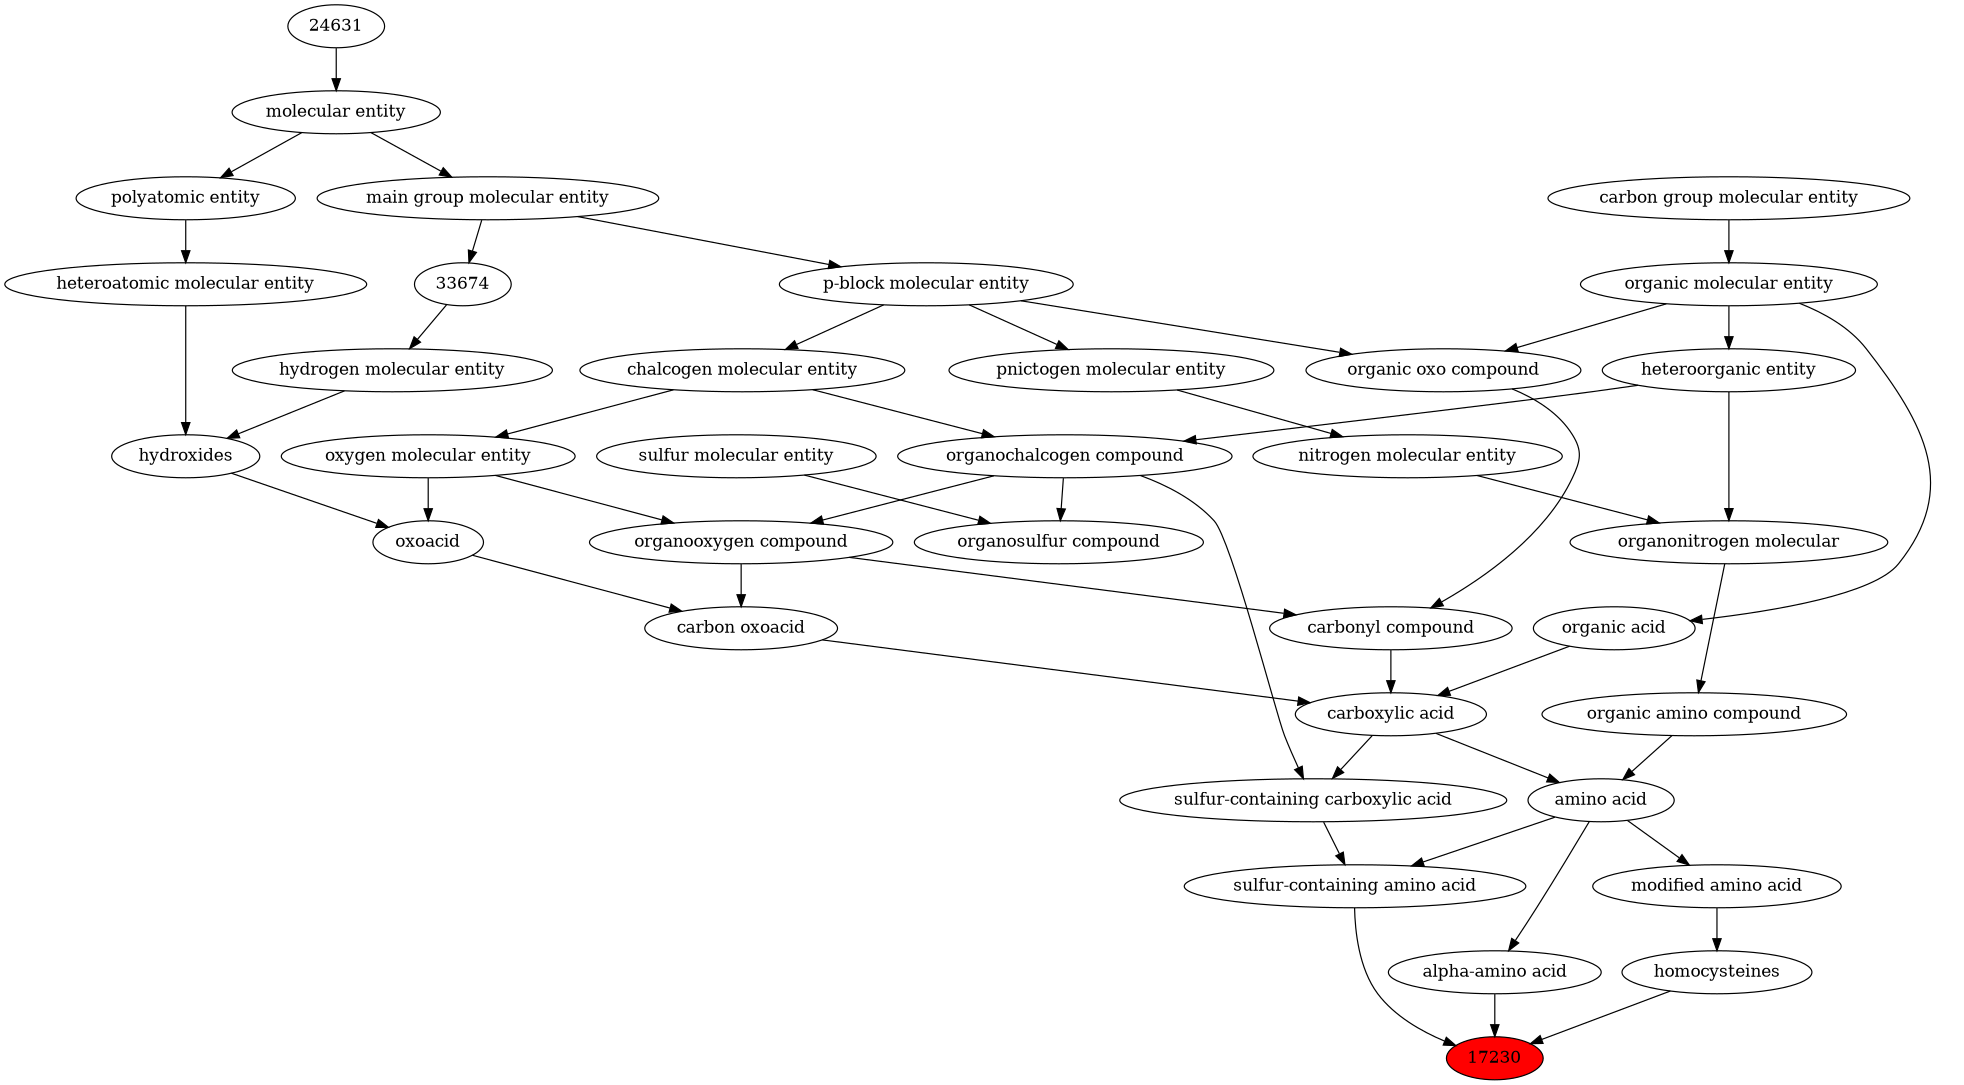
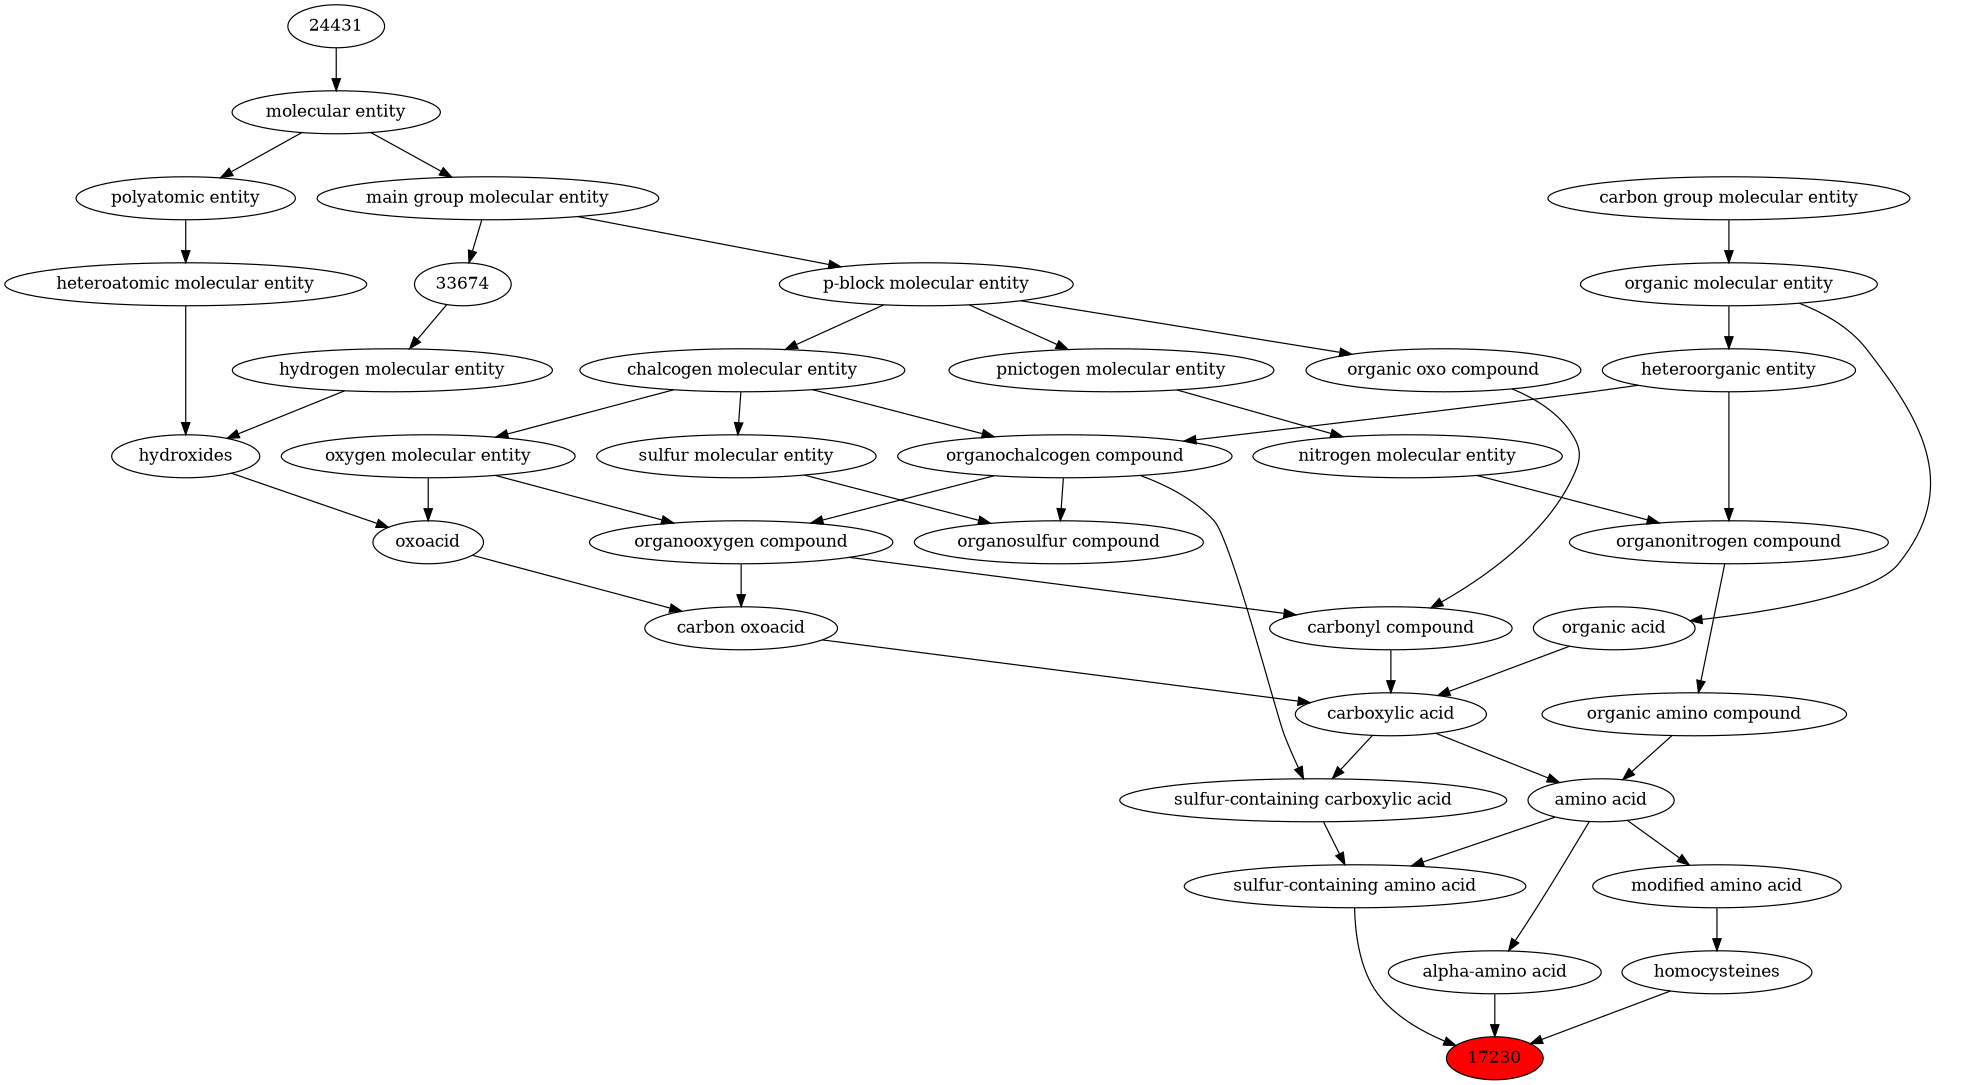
node "24631": label "24631" -> "24431"
edge "organic molecular entity" -> "organic oxo compound": removed
edge "chalcogen molecular entity" -> "sulfur molecular entity": added
node "organonitrogen molecular": label "organonitrogen molecular" -> "organonitrogen compound"
